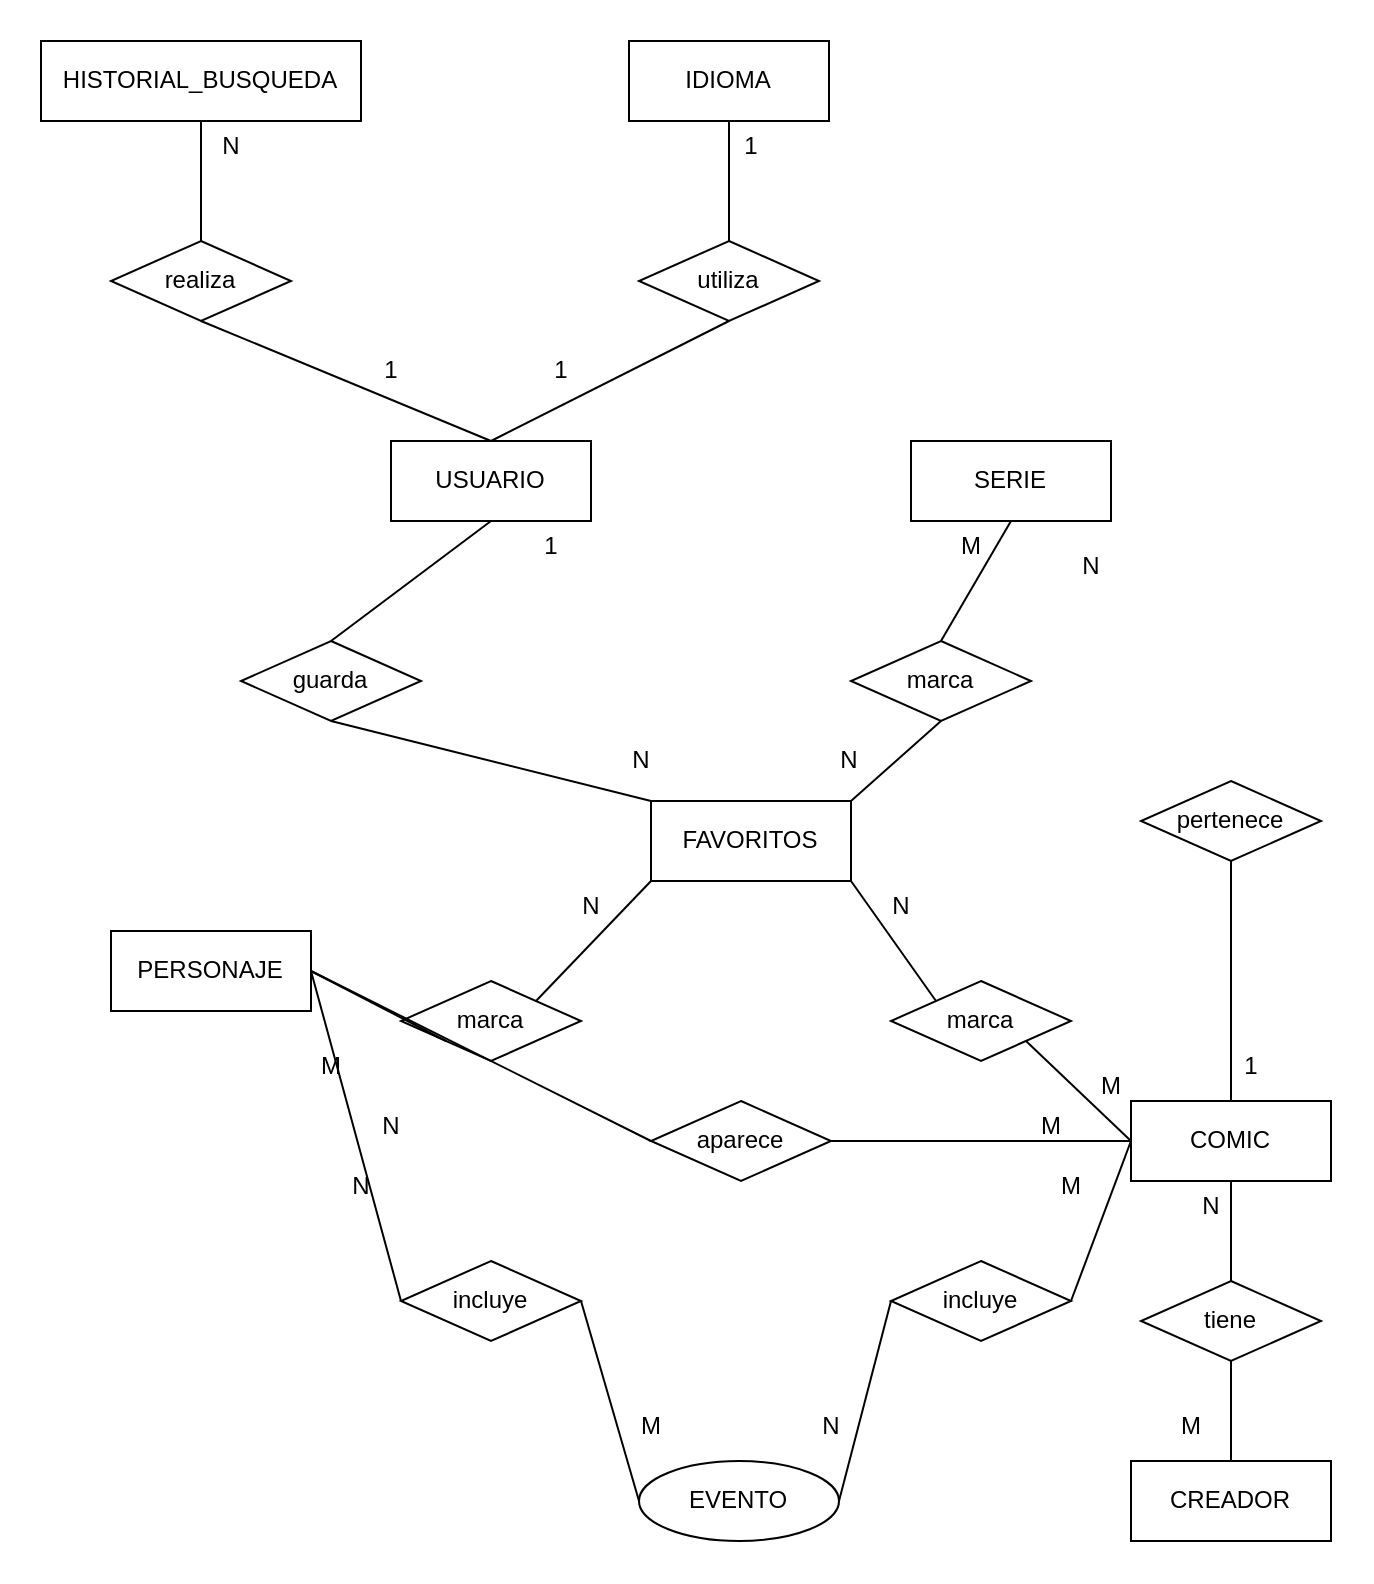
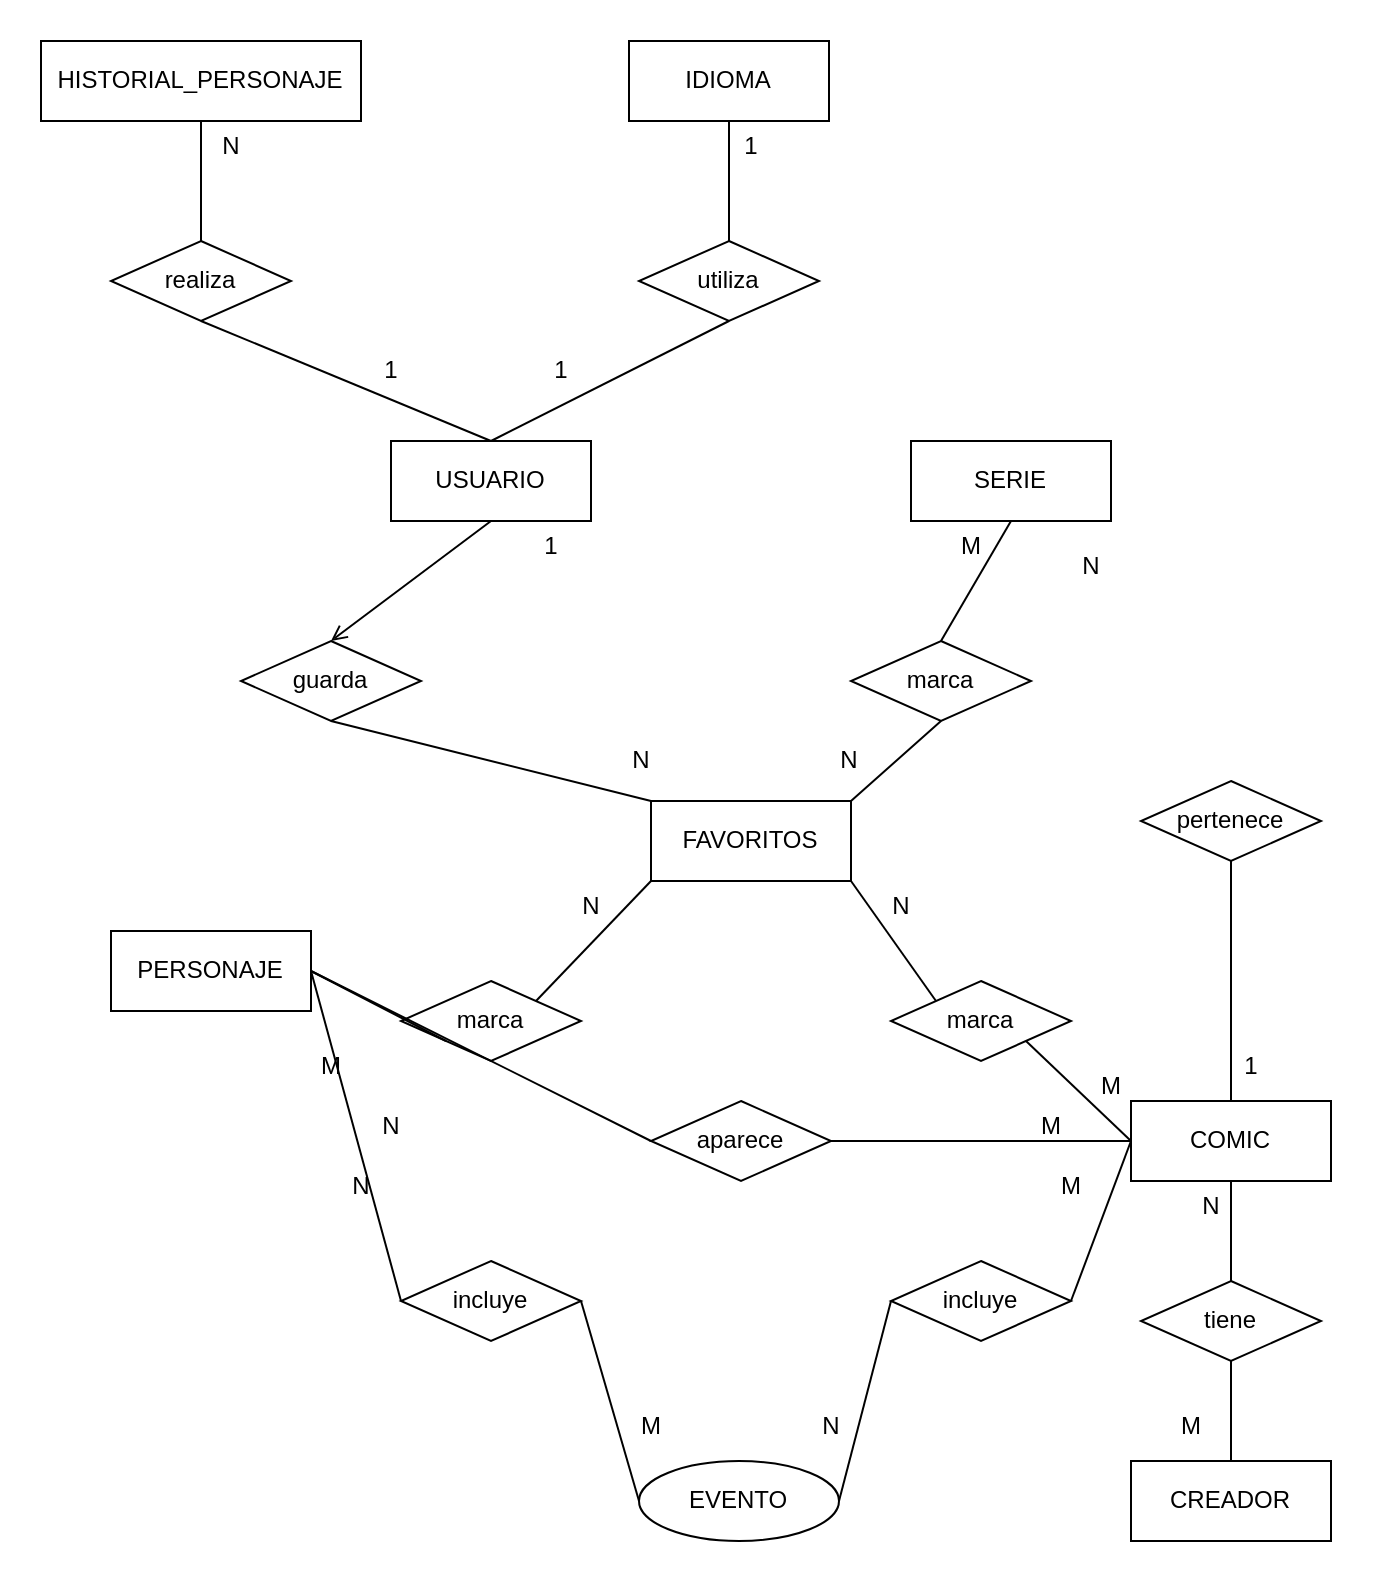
node "HISTORIAL_BUSQUEDA": label "HISTORIAL_BUSQUEDA" -> "HISTORIAL_PERSONAJE"
edge "USUARIO" -- "guarda": arrowhead none -> open
